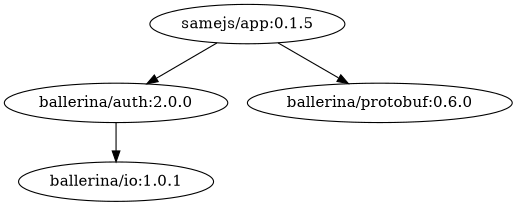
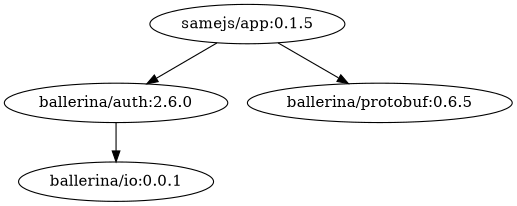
node "ballerina/auth:2.0.0": label "ballerina/auth:2.0.0" -> "ballerina/auth:2.6.0"
node "ballerina/protobuf:0.6.0": label "ballerina/protobuf:0.6.0" -> "ballerina/protobuf:0.6.5"
node "ballerina/io:1.0.1": label "ballerina/io:1.0.1" -> "ballerina/io:0.0.1"
